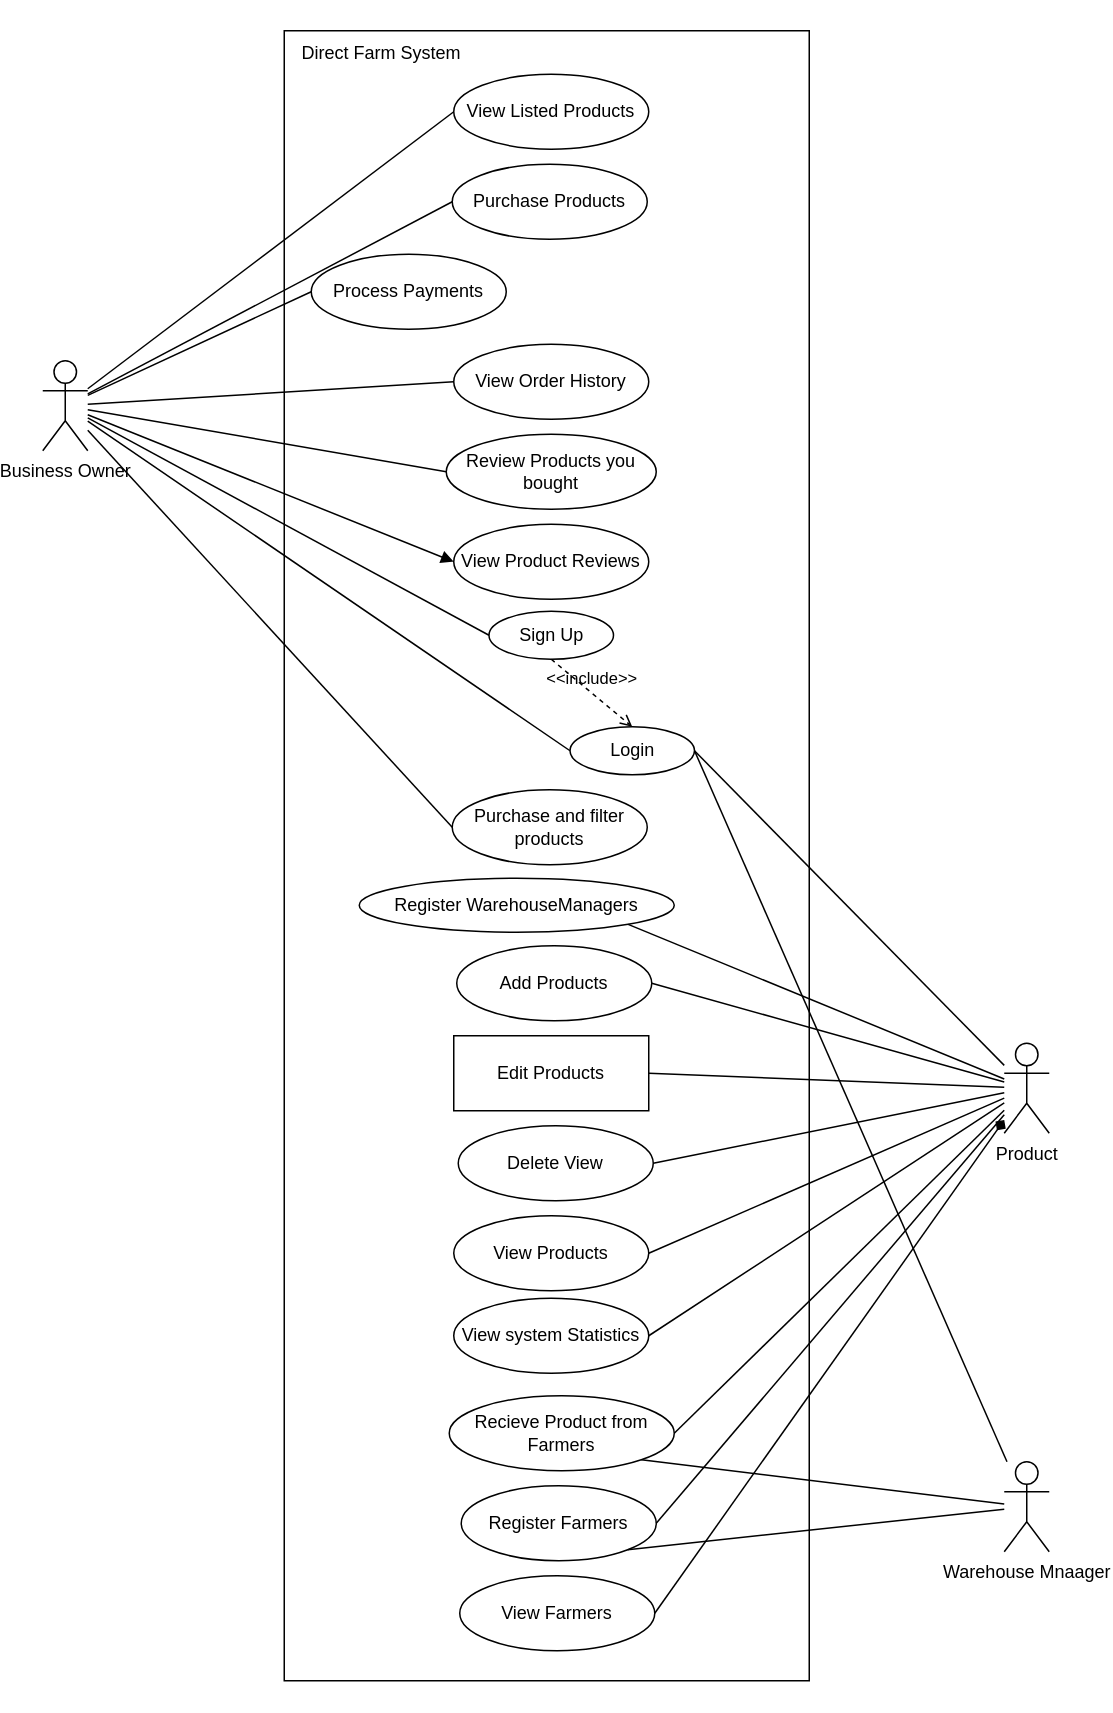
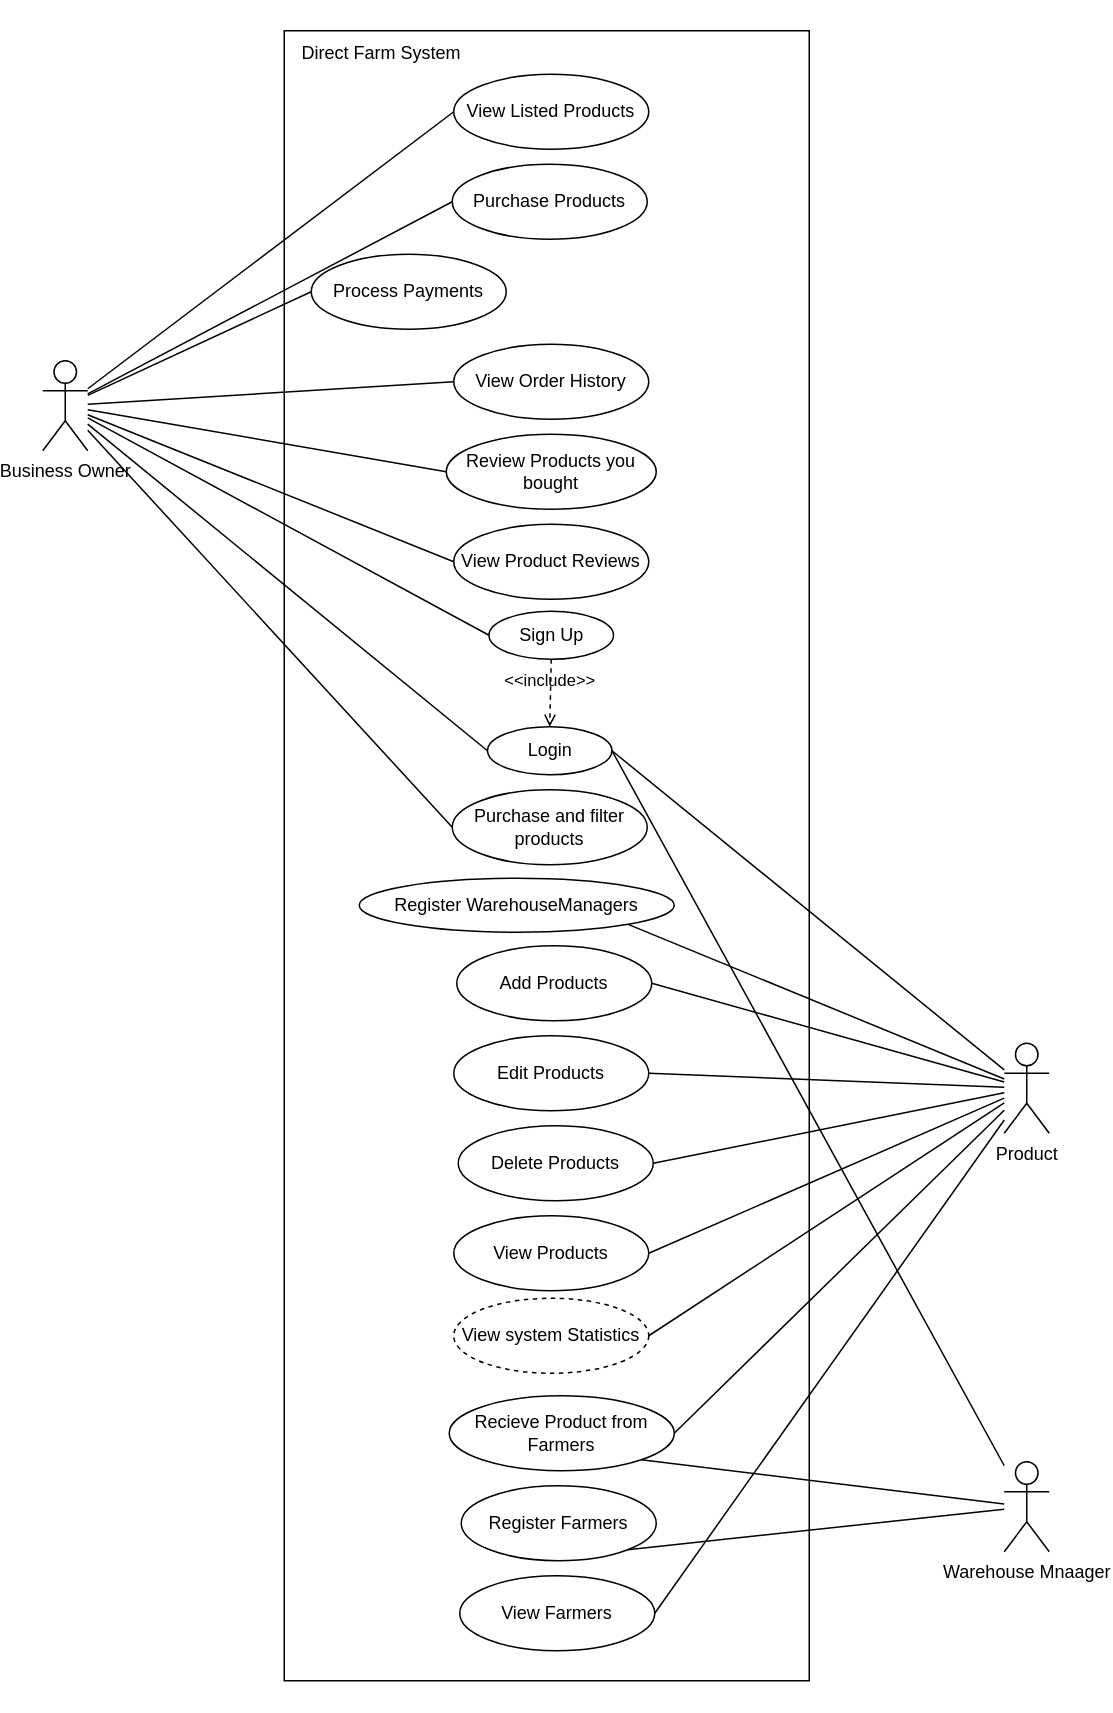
edge "Business Owner" -> "View Product Reviews": arrowhead block -> none
node "Login": moved (632, 751) -> (550, 751)
node "Edit Products": shape rectangle -> ellipse
edge "View Farmers" -> "Product": arrowhead diamond -> none
node "Delete View": label "Delete View" -> "Delete Products"
edge "Product" -- "Register Farmers": removed
node "View system Statistics": style solid -> dashed
